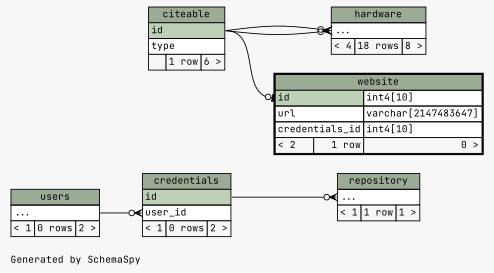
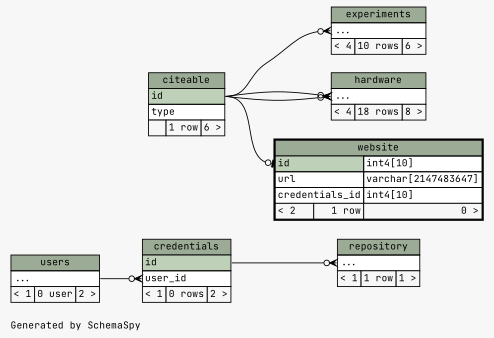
node "experiments": added
node "users": text "0 rows" -> "0 user"
